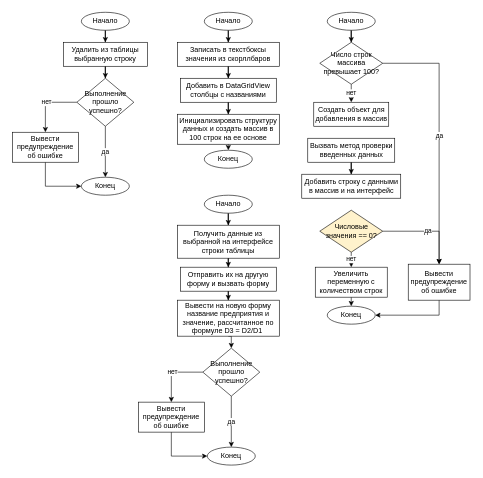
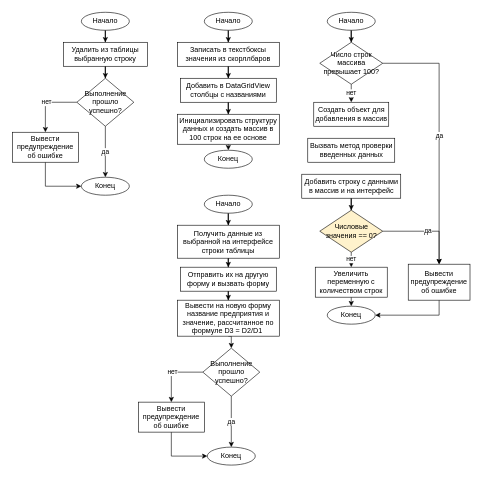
edge "Вызвать метод проверки введенных данных" -> "Добавить строку с данными в массив и на интерфейс": removed
edge "Добавить строку с данными в массив и на интерфейс" -> "Числовые значения == 0?": added
